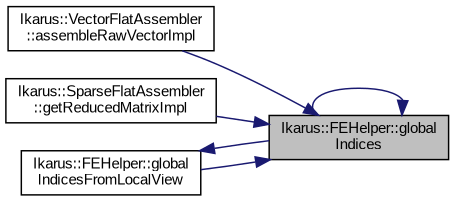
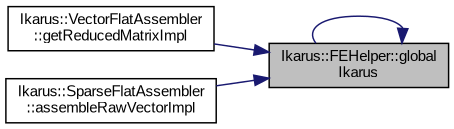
node "Ikarus::VectorFlatAssembler ::assembleRawVectorImpl": label "Ikarus::VectorFlatAssembler ::assembleRawVectorImpl" -> "Ikarus::VectorFlatAssembler ::getReducedMatrixImpl"
node "Ikarus::SparseFlatAssembler ::getReducedMatrixImpl": label "Ikarus::SparseFlatAssembler ::getReducedMatrixImpl" -> "Ikarus::SparseFlatAssembler ::assembleRawVectorImpl"
node "Ikarus::FEHelper::global Indices": label "Ikarus::FEHelper::global Indices" -> "Ikarus::FEHelper::global Ikarus"
node "Ikarus::FEHelper::global IndicesFromLocalView": removed
